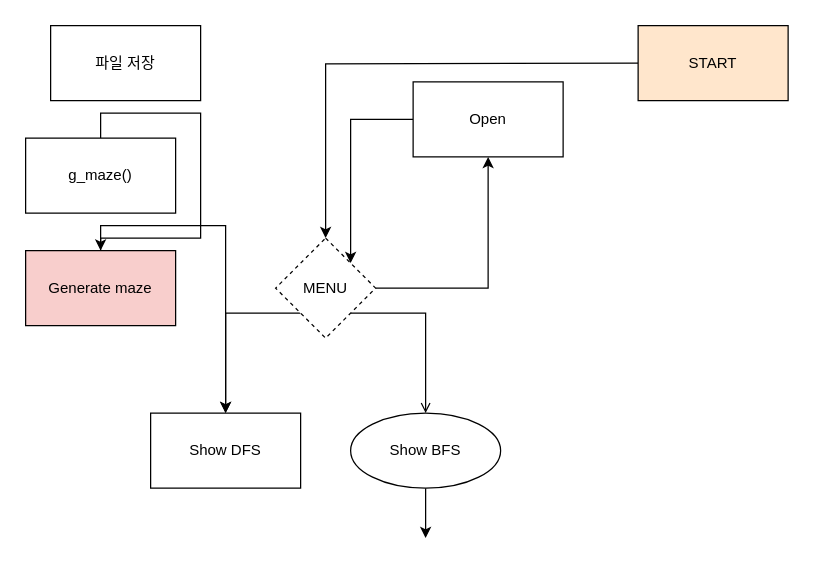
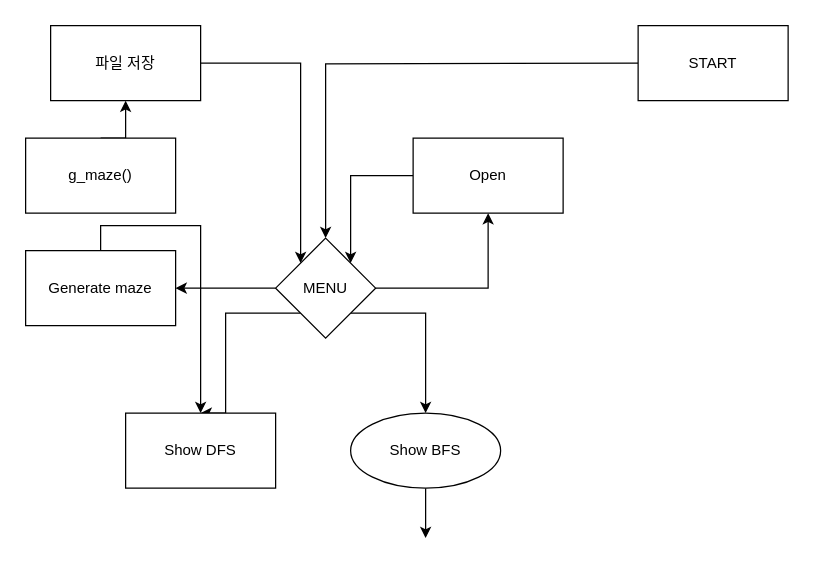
node "START": fillcolor #ffe6cc -> #ffffff
edge "파일 저장" -> "MENU": added
edge "g_maze()" -> "Generate maze": now "g_maze()" -> "파일 저장"
node "Open": moved (488, 119) -> (488, 176)
node "Generate maze": fillcolor #f8cecc -> #ffffff
edge "MENU" -> "Generate maze": added
node "MENU": style dashed -> solid
edge "MENU" -> "Show BFS": arrowhead open -> classic
node "Show DFS": moved (226, 451) -> (201, 451)
